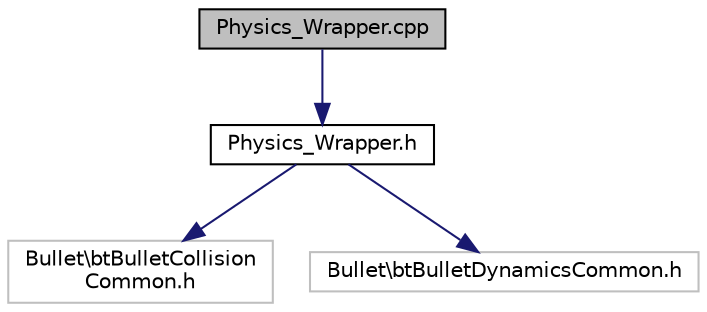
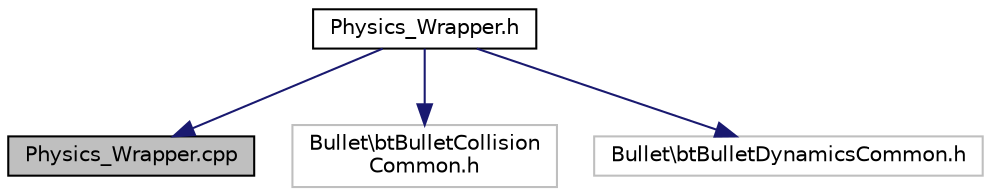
edge "Physics_Wrapper.cpp" -> "Physics_Wrapper.h": reversed
